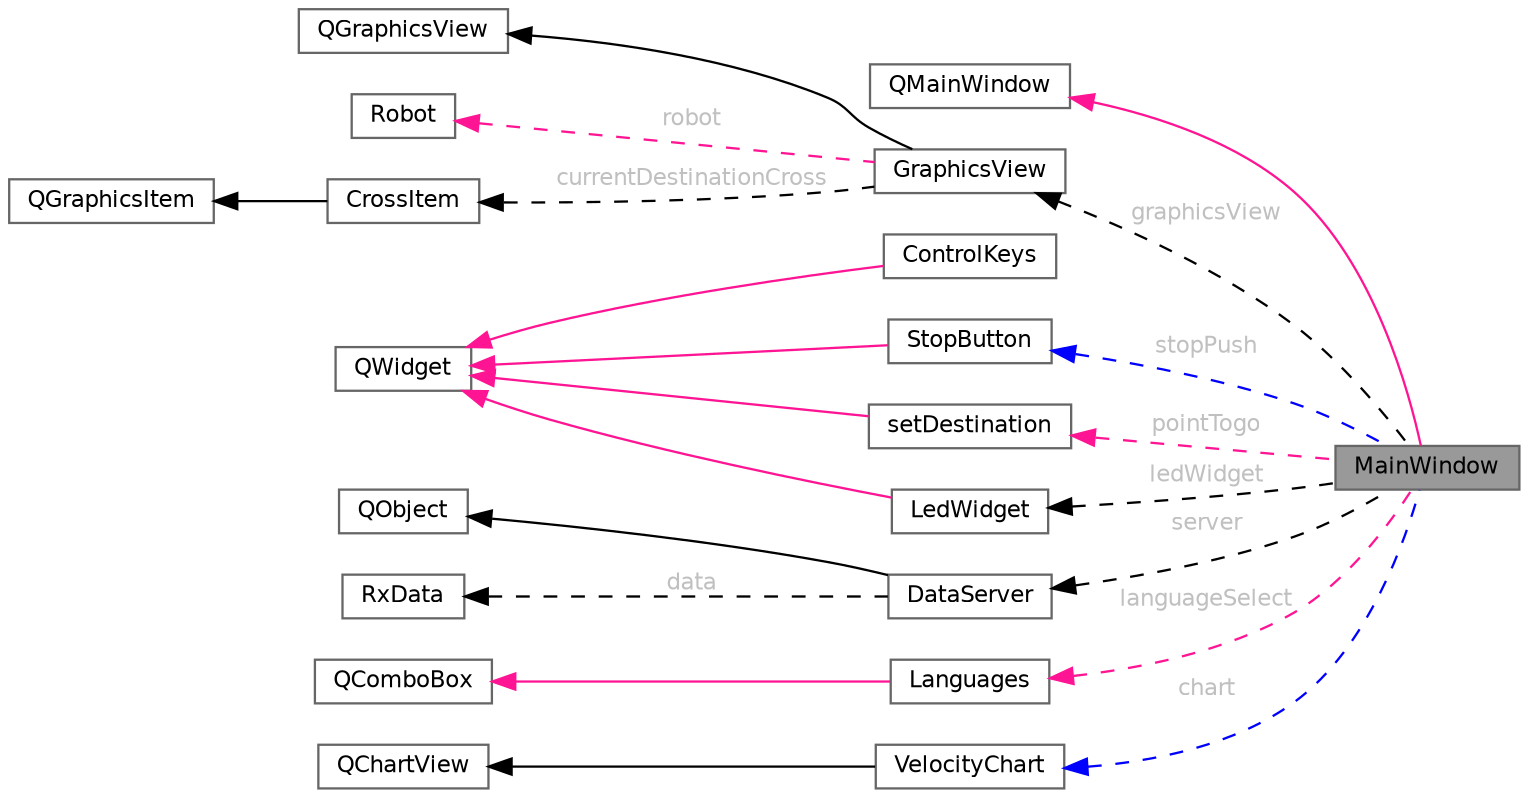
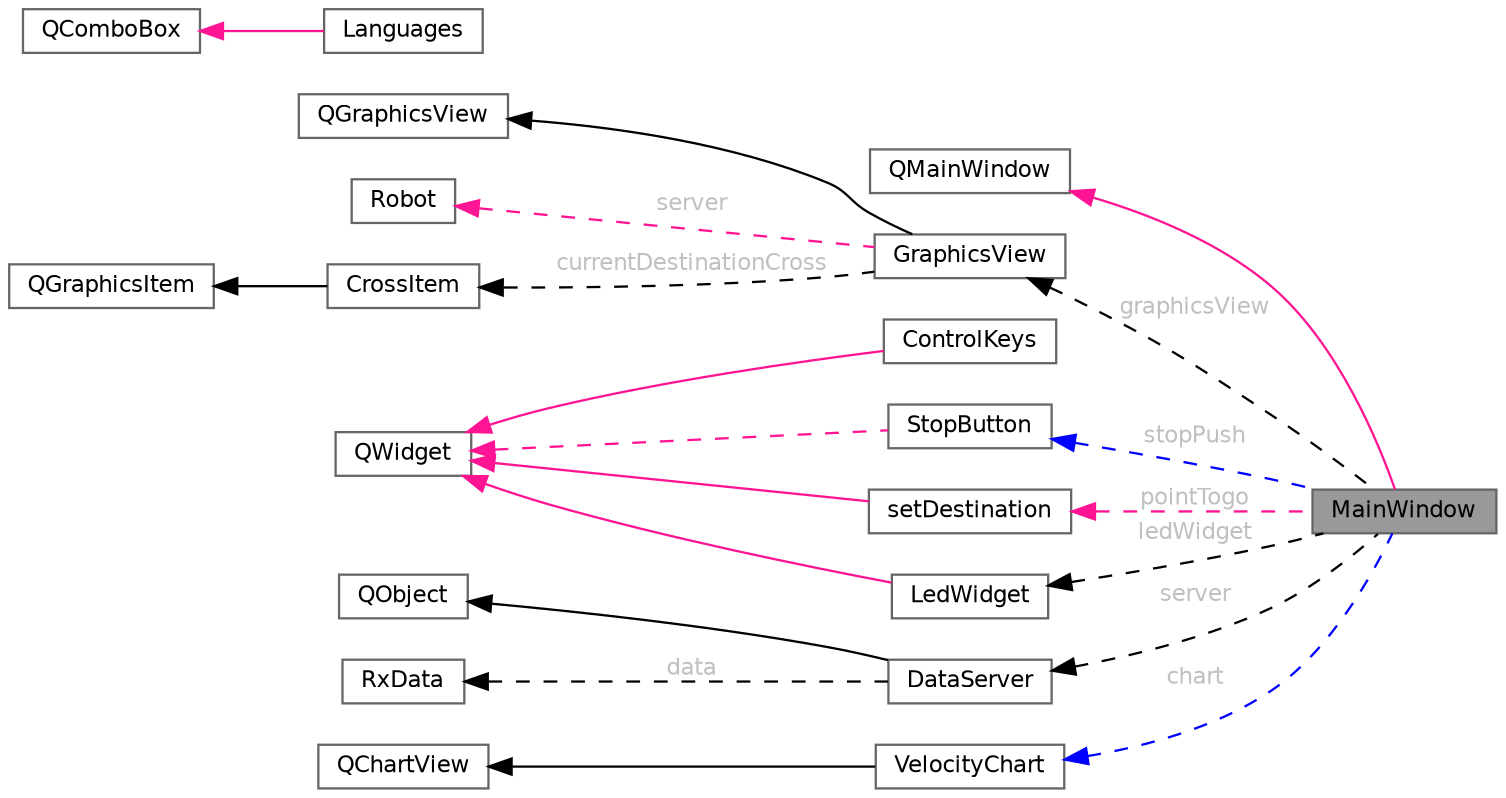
edge "GraphicsView" -> "Robot": label " robot" -> " server"
edge "StopButton" -> "QWidget": style solid -> dashed
edge "MainWindow" -> "Languages": removed, label "languageSelect"
